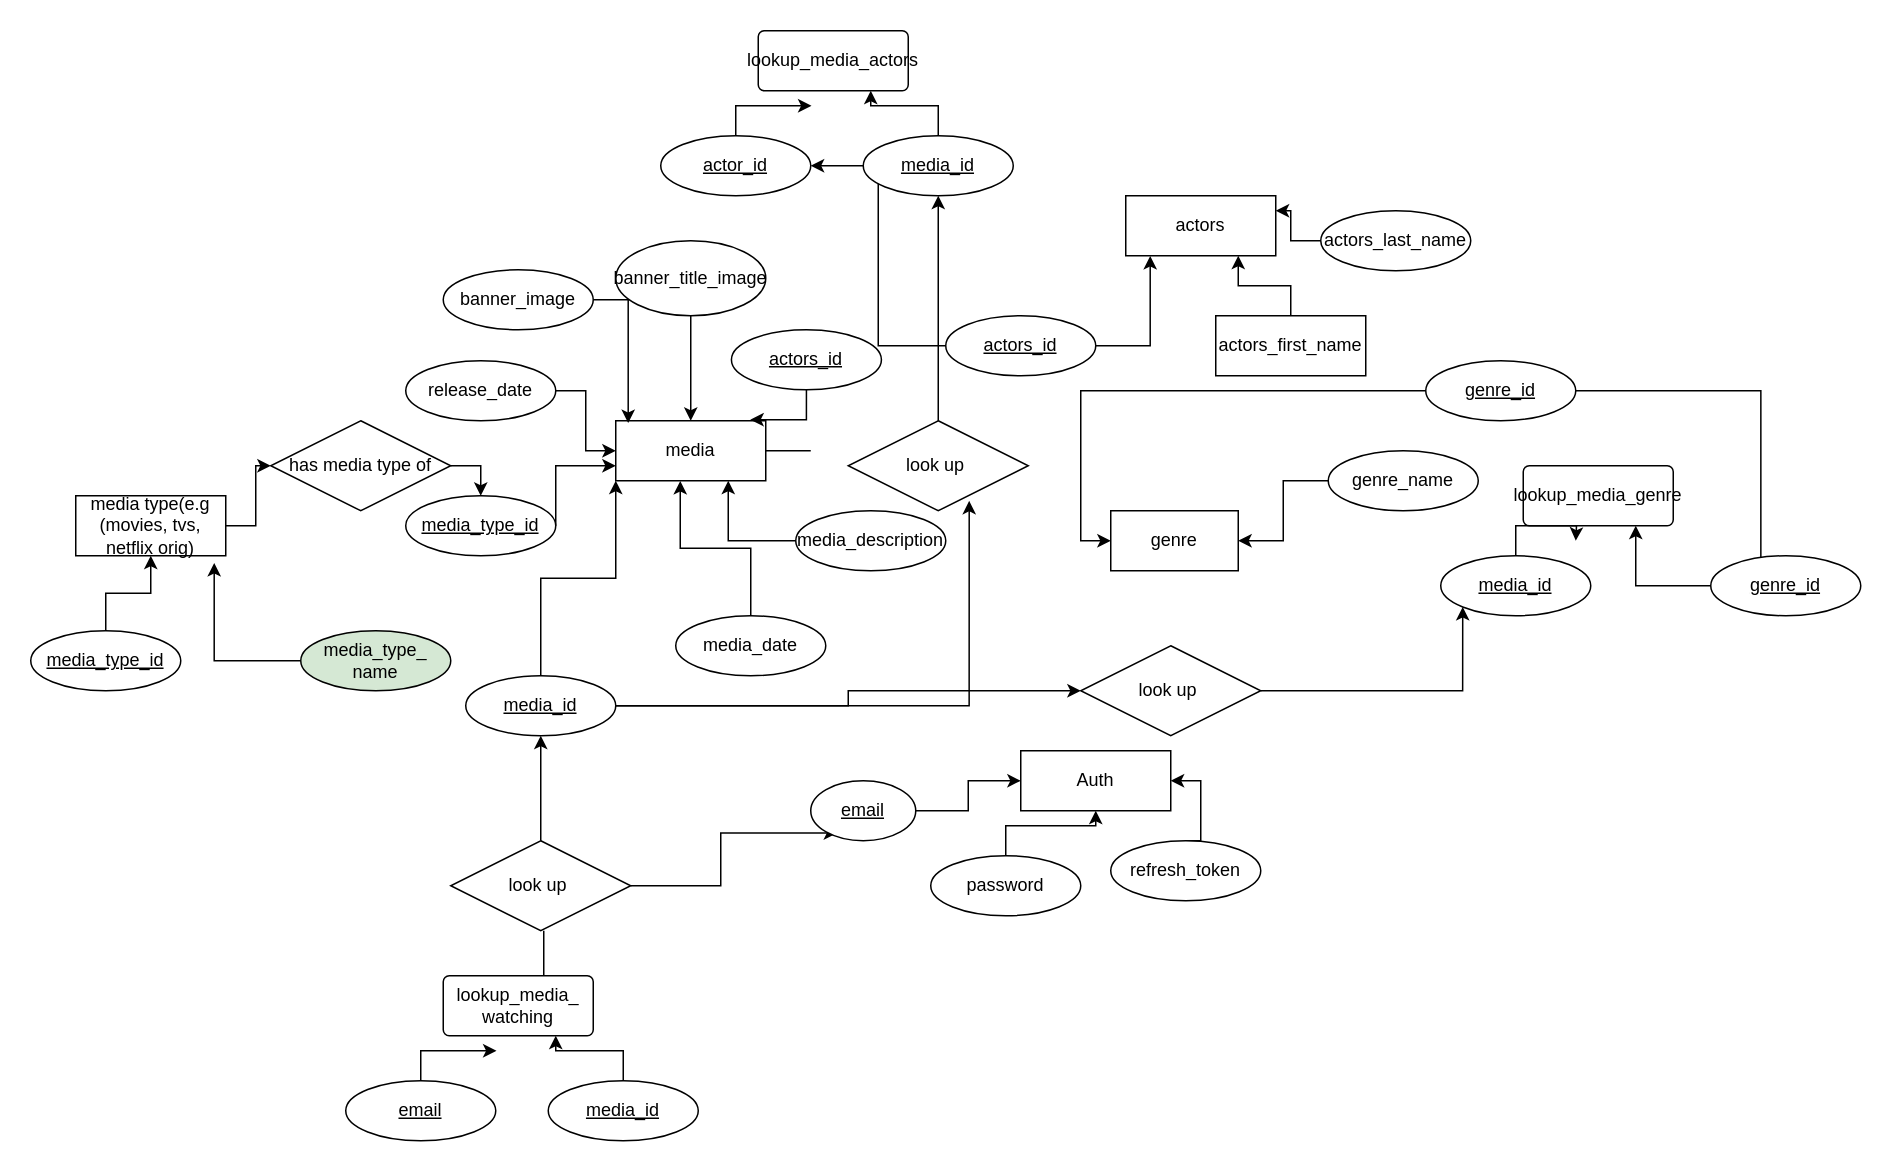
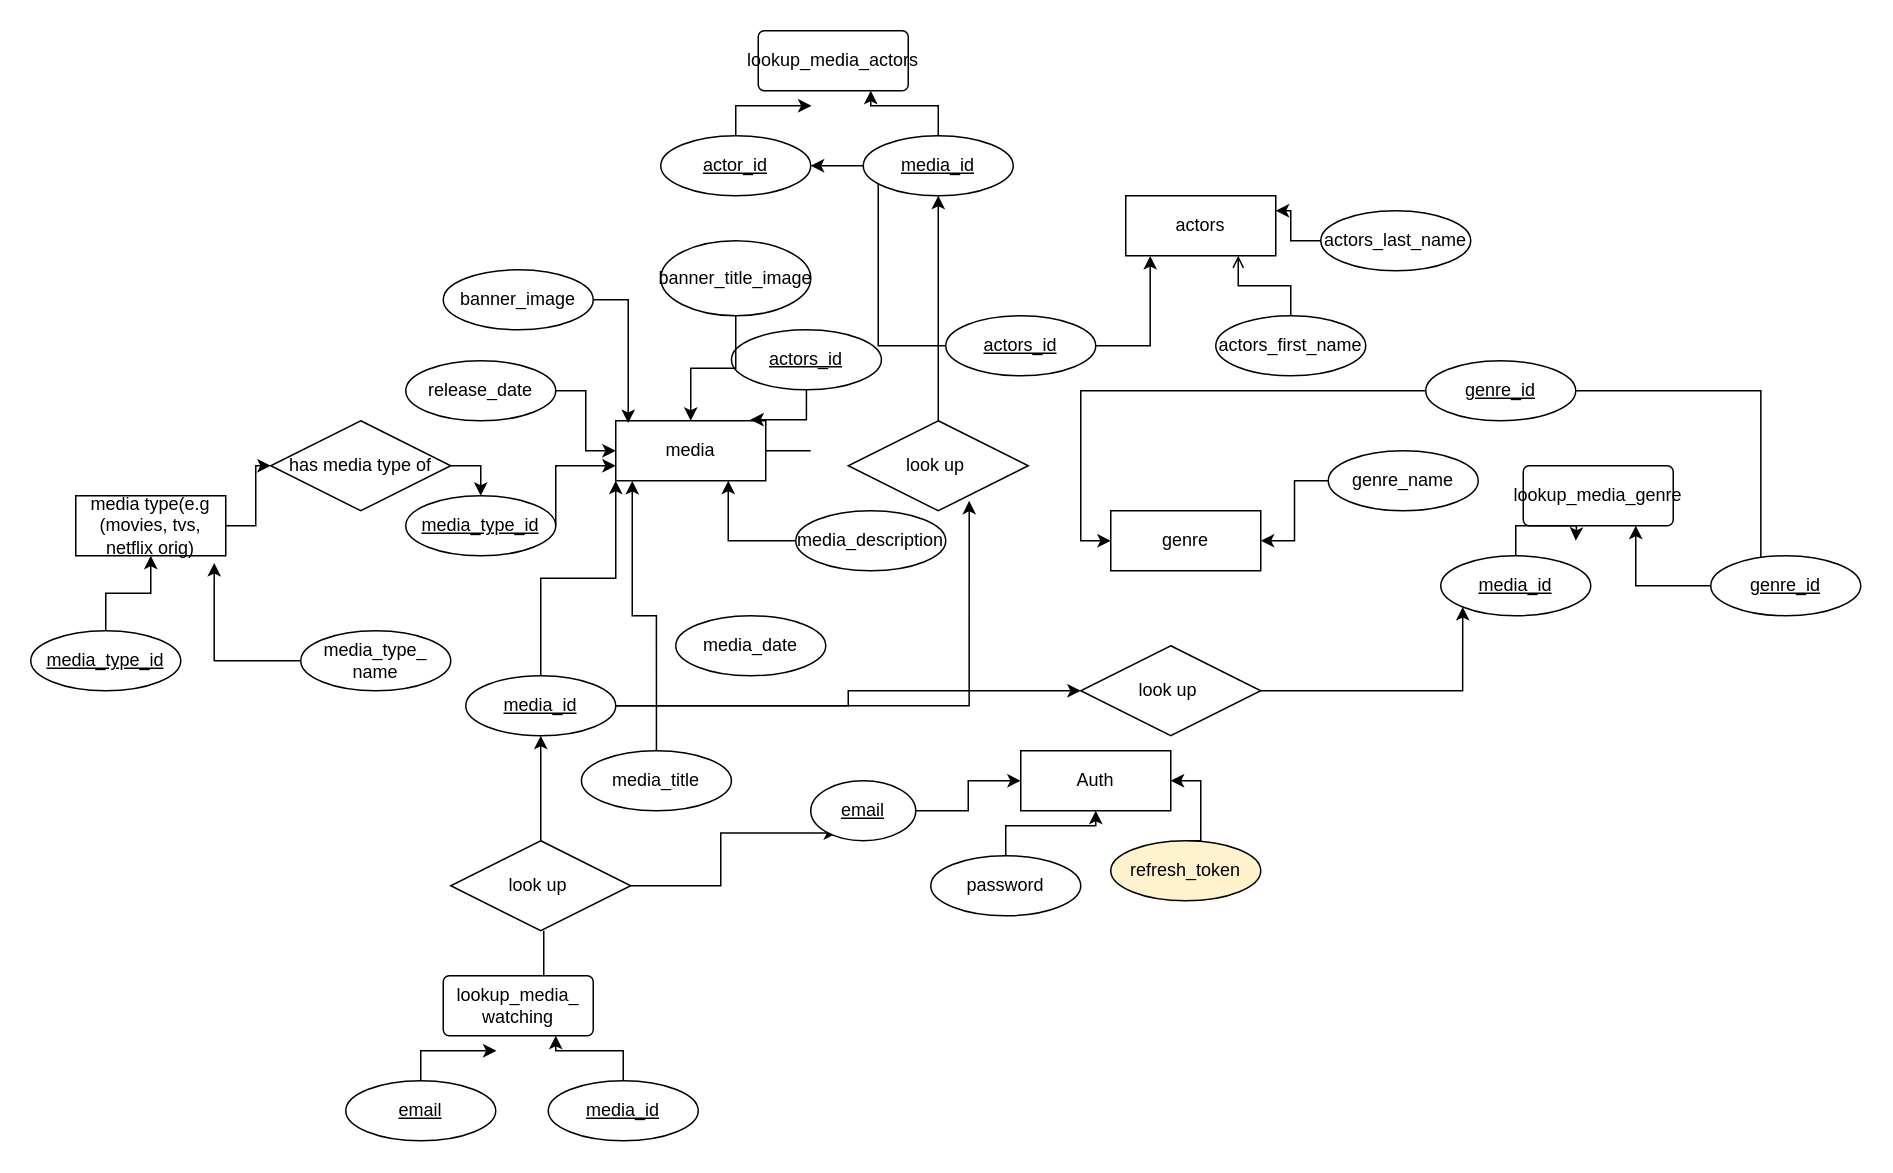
edge "actors_first_name" -> "actors": arrowhead classic -> open
node "banner_title_image": moved (691, 278) -> (736, 278)
node "actors_first_name": shape rectangle -> ellipse
node "genre": size 128x60 -> 150x60
edge "media_date" -> "media": removed
edge "media_title" -> "media": added
node "media_type_ name": fillcolor #d5e8d4 -> #ffffff
node "media_title": added
node "refresh_token": fillcolor #ffffff -> #fff2cc
